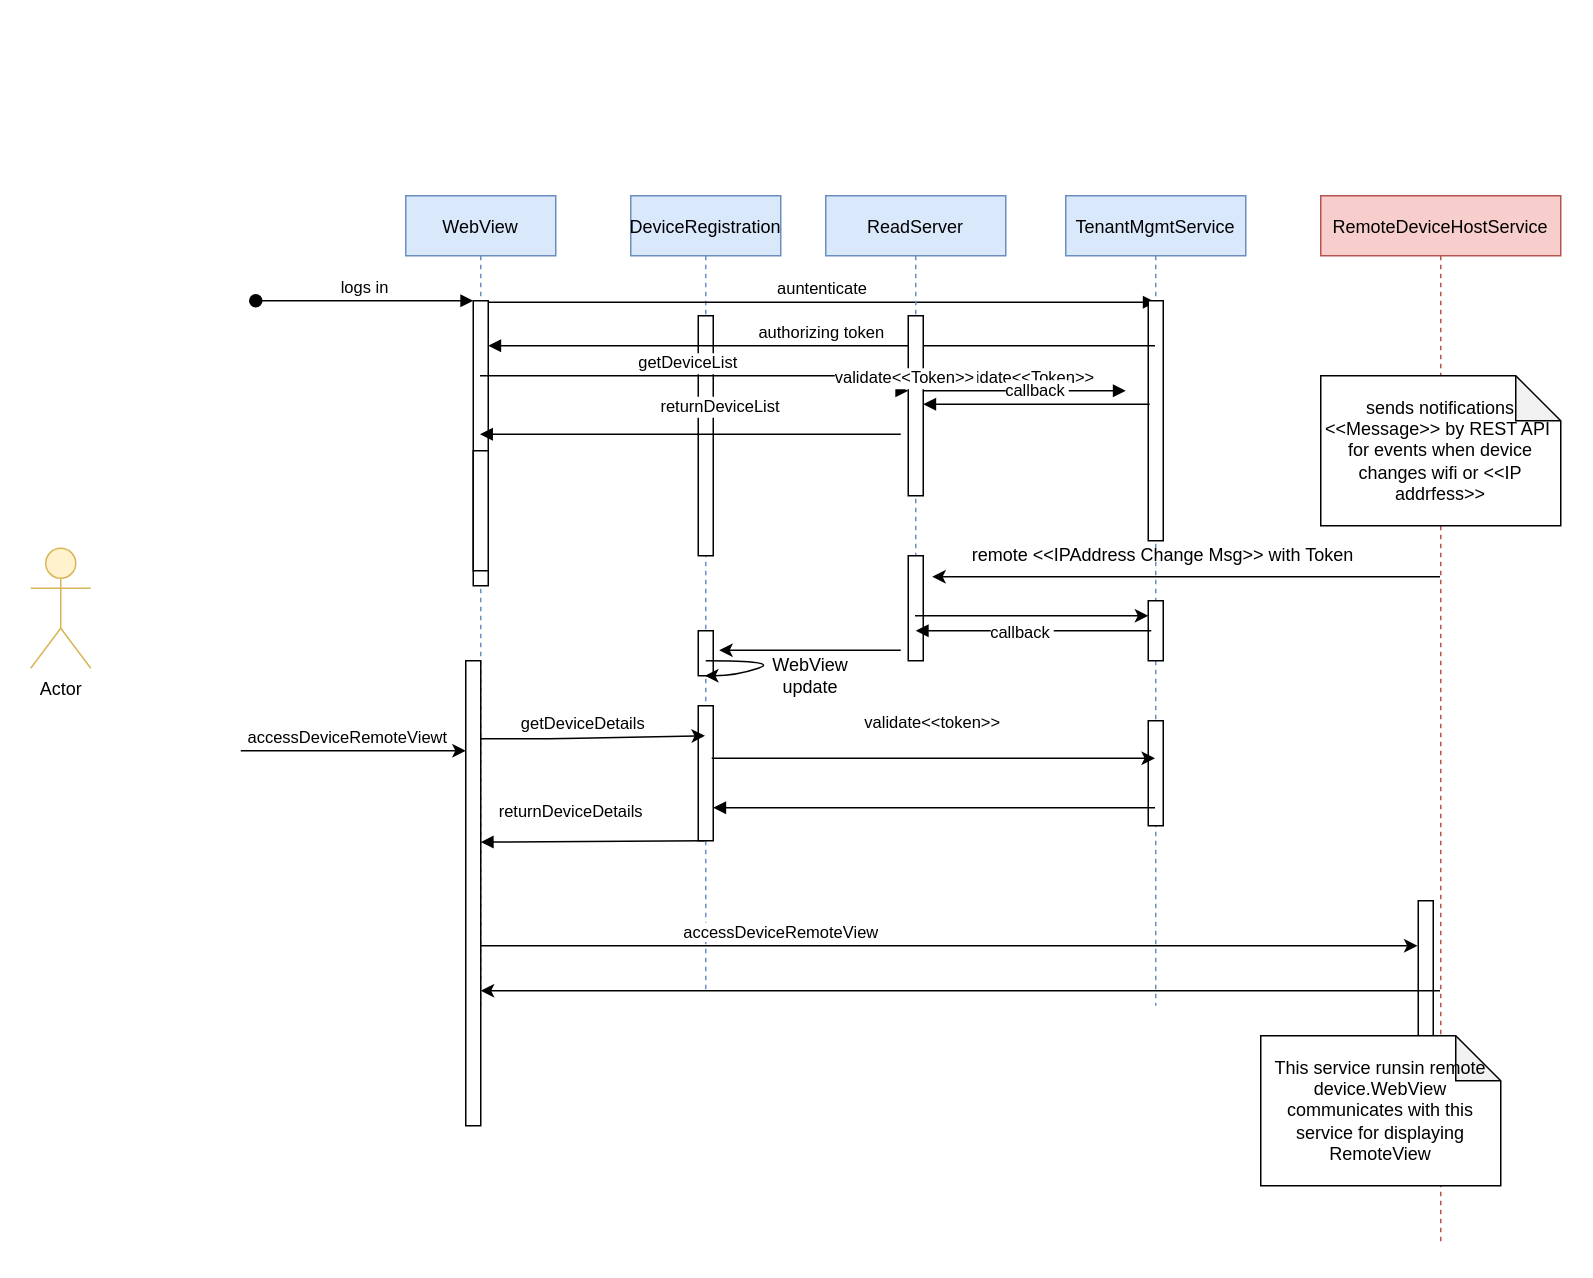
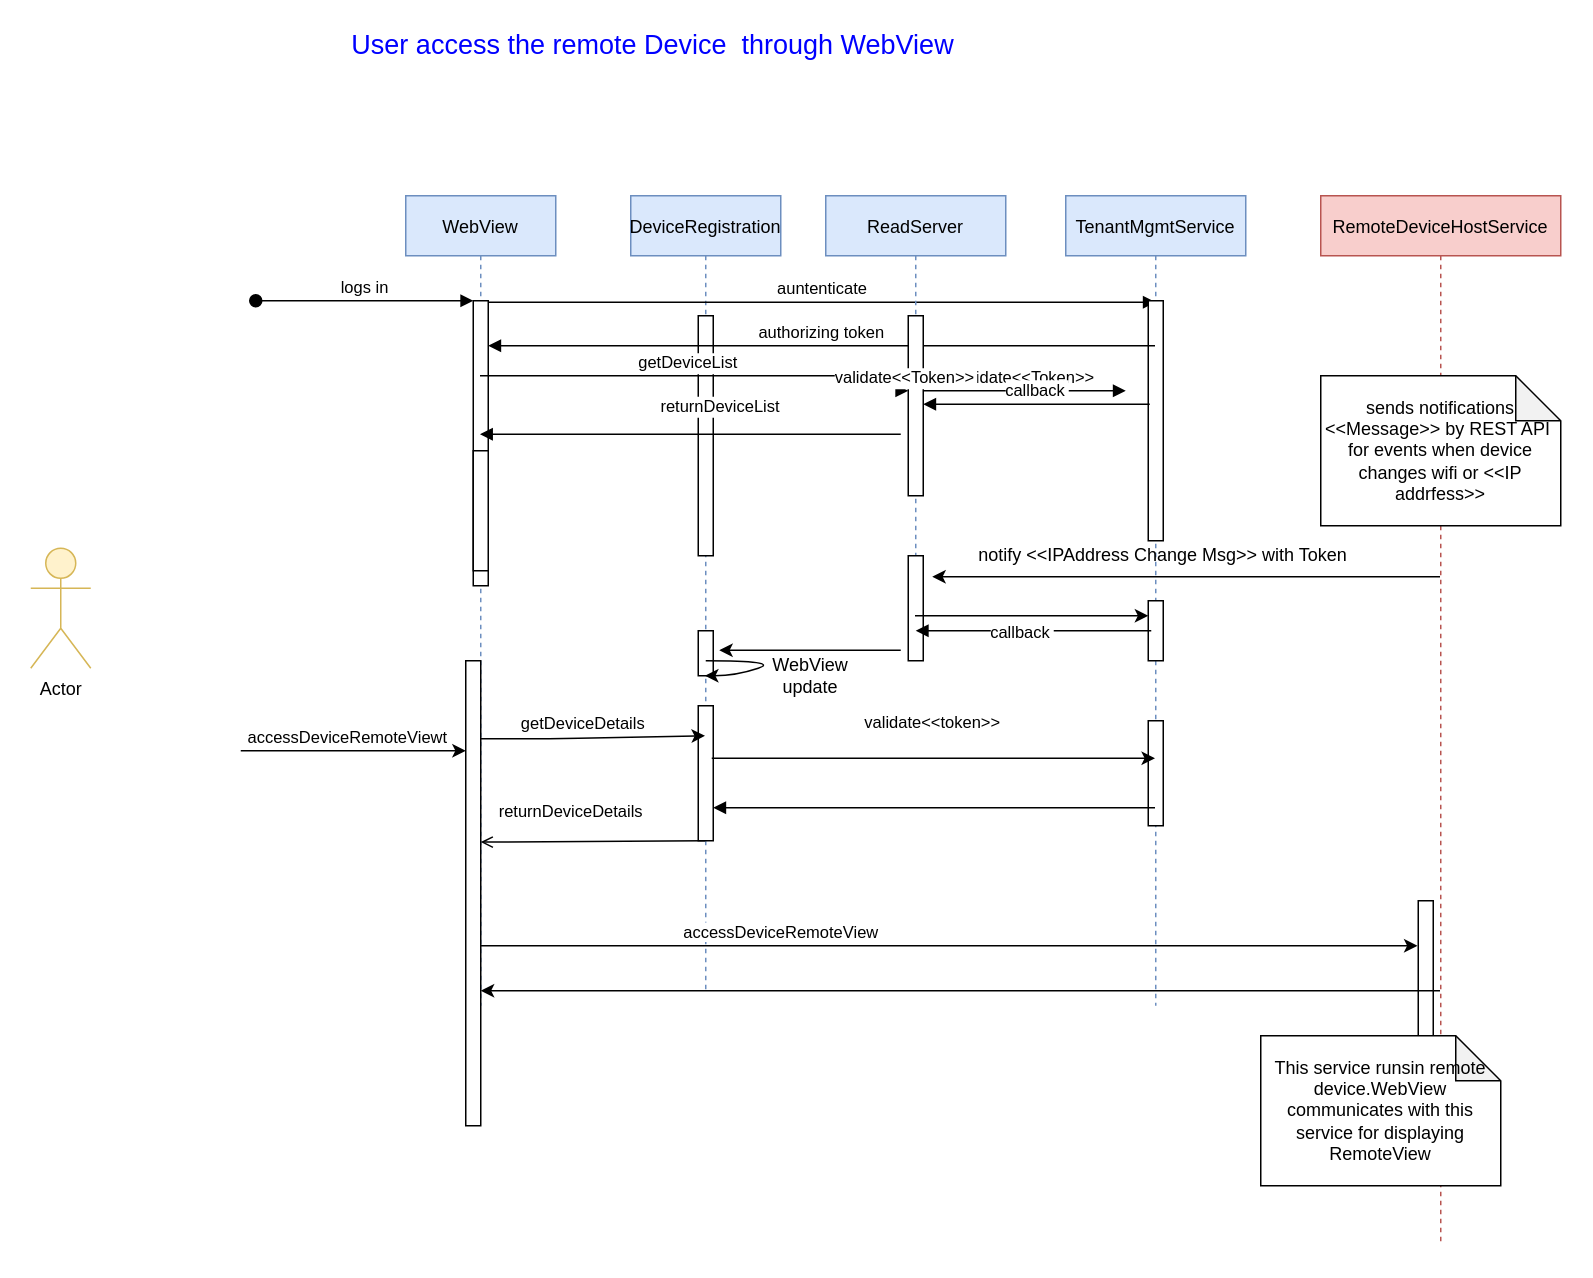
node "User access the remote Device through WebView": added
node "remote <<IPAddress Change Msg>> with Token": label "remote <<IPAddress Change Msg>> with Token" -> "notify <<IPAddress Change Msg>> with Token"
edge "DeviceRegistration" -> "WebView": arrowhead block -> open
